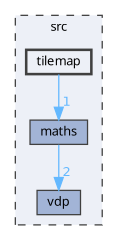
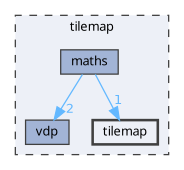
cluster "src": label "src" -> "tilemap"
edge "tilemap" -> "maths": reversed
